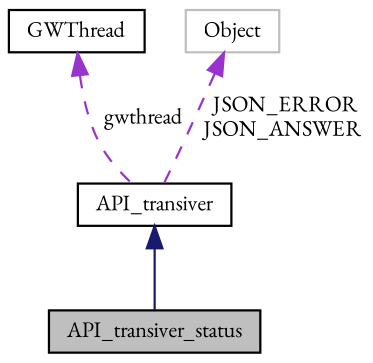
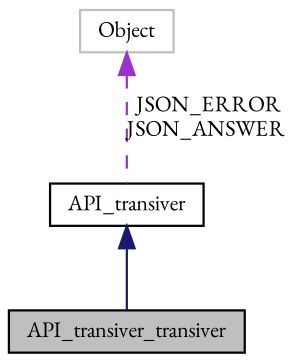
node "GWThread": removed
node "API_transiver_status": label "API_transiver_status" -> "API_transiver_transiver"
